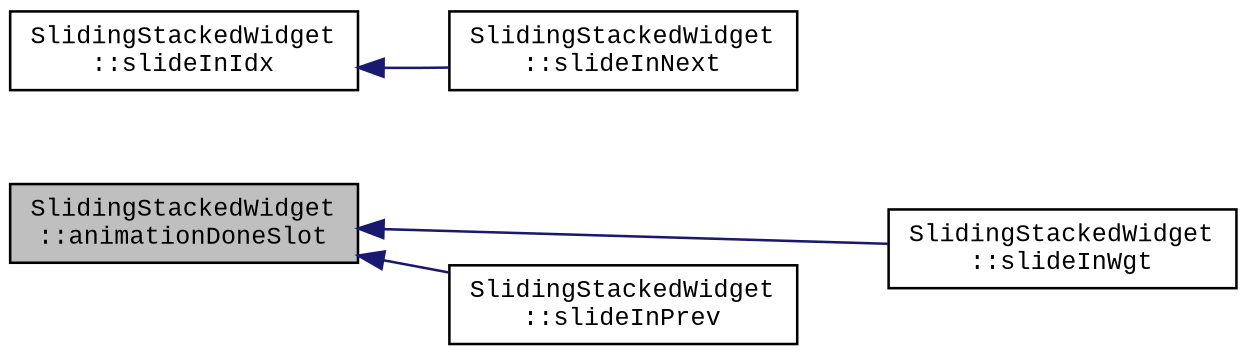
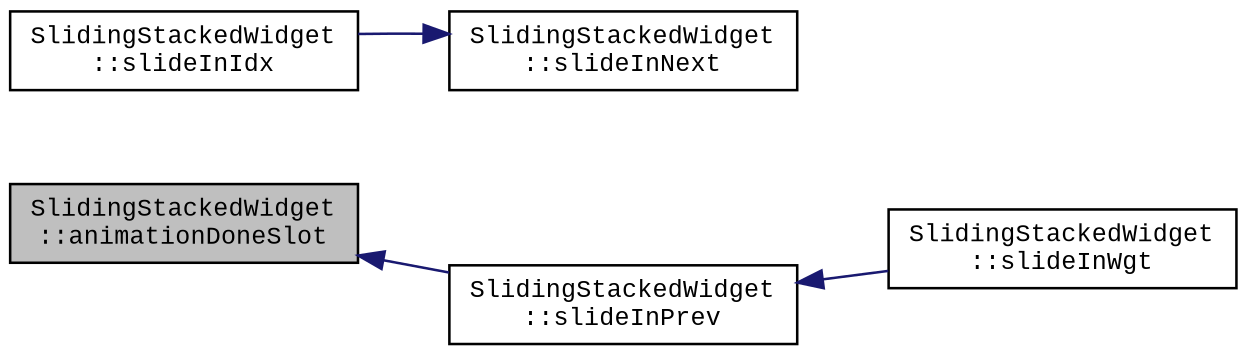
edge "SlidingStackedWidget ::slideInNext" -> "SlidingStackedWidget ::slideInIdx": reversed
edge "SlidingStackedWidget ::slideInWgt" -> "SlidingStackedWidget ::animationDoneSlot": now "SlidingStackedWidget ::slideInWgt" -> "SlidingStackedWidget ::slideInPrev"
